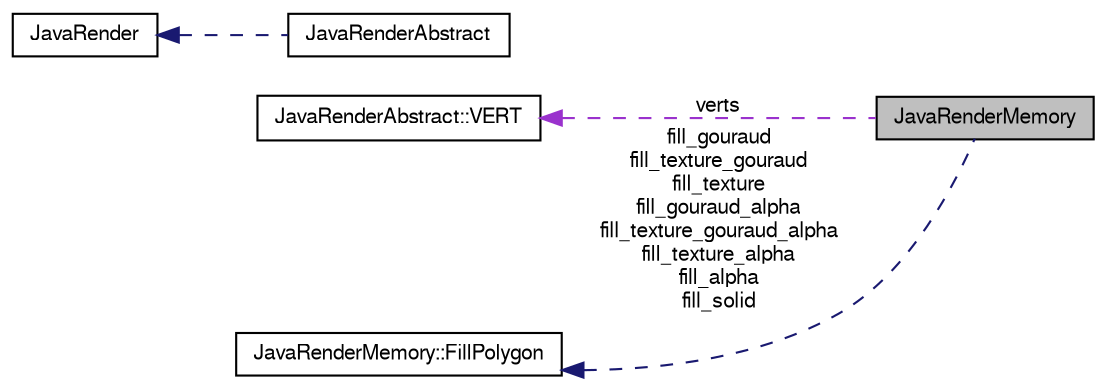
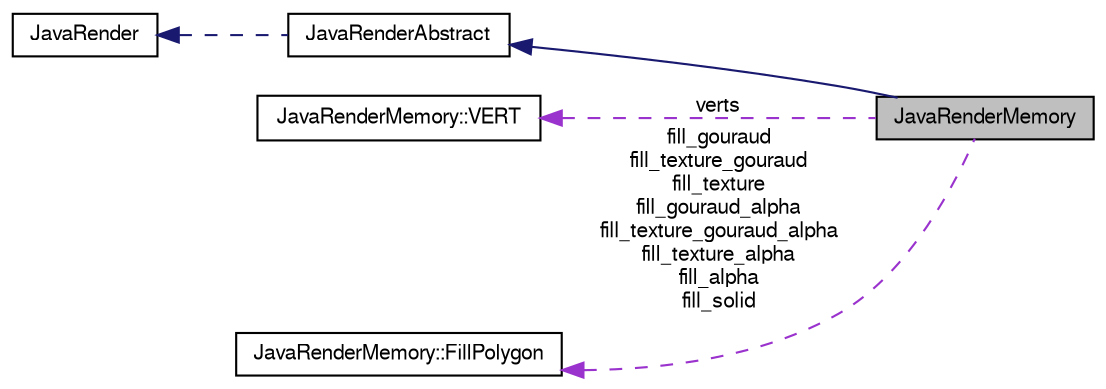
edge "JavaRenderMemory" -> "JavaRenderAbstract": added
node "JavaRenderAbstract::VERT": label "JavaRenderAbstract::VERT" -> "JavaRenderMemory::VERT"
edge "JavaRenderMemory" -> "JavaRenderMemory::FillPolygon": color midnightblue -> darkorchid3
